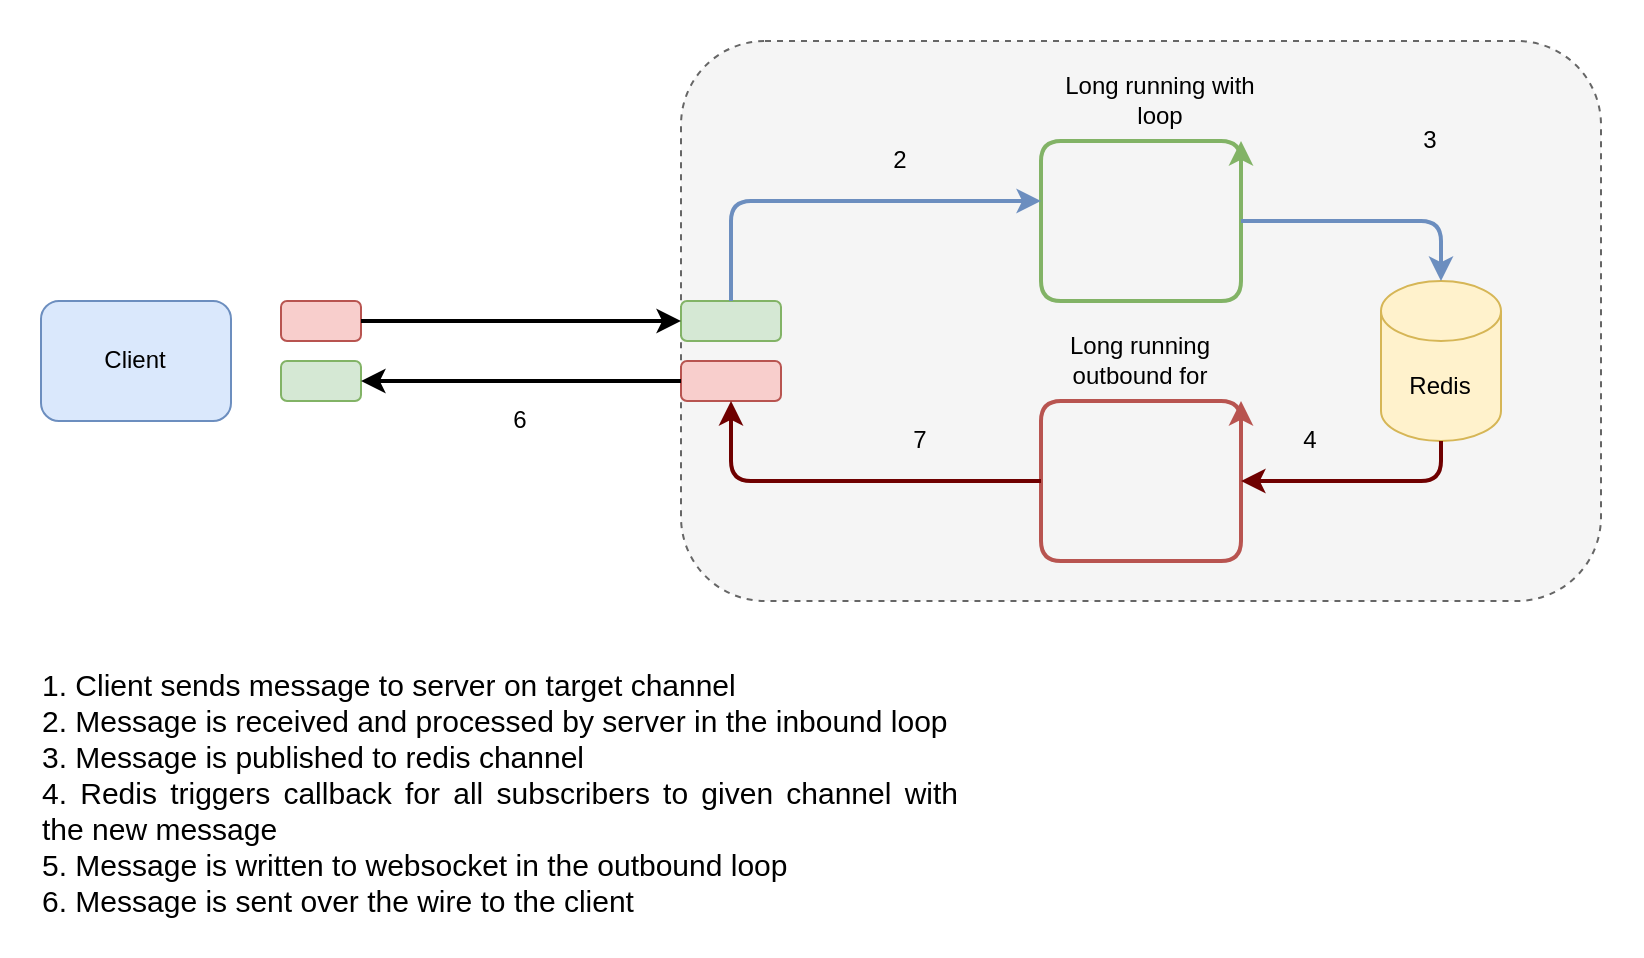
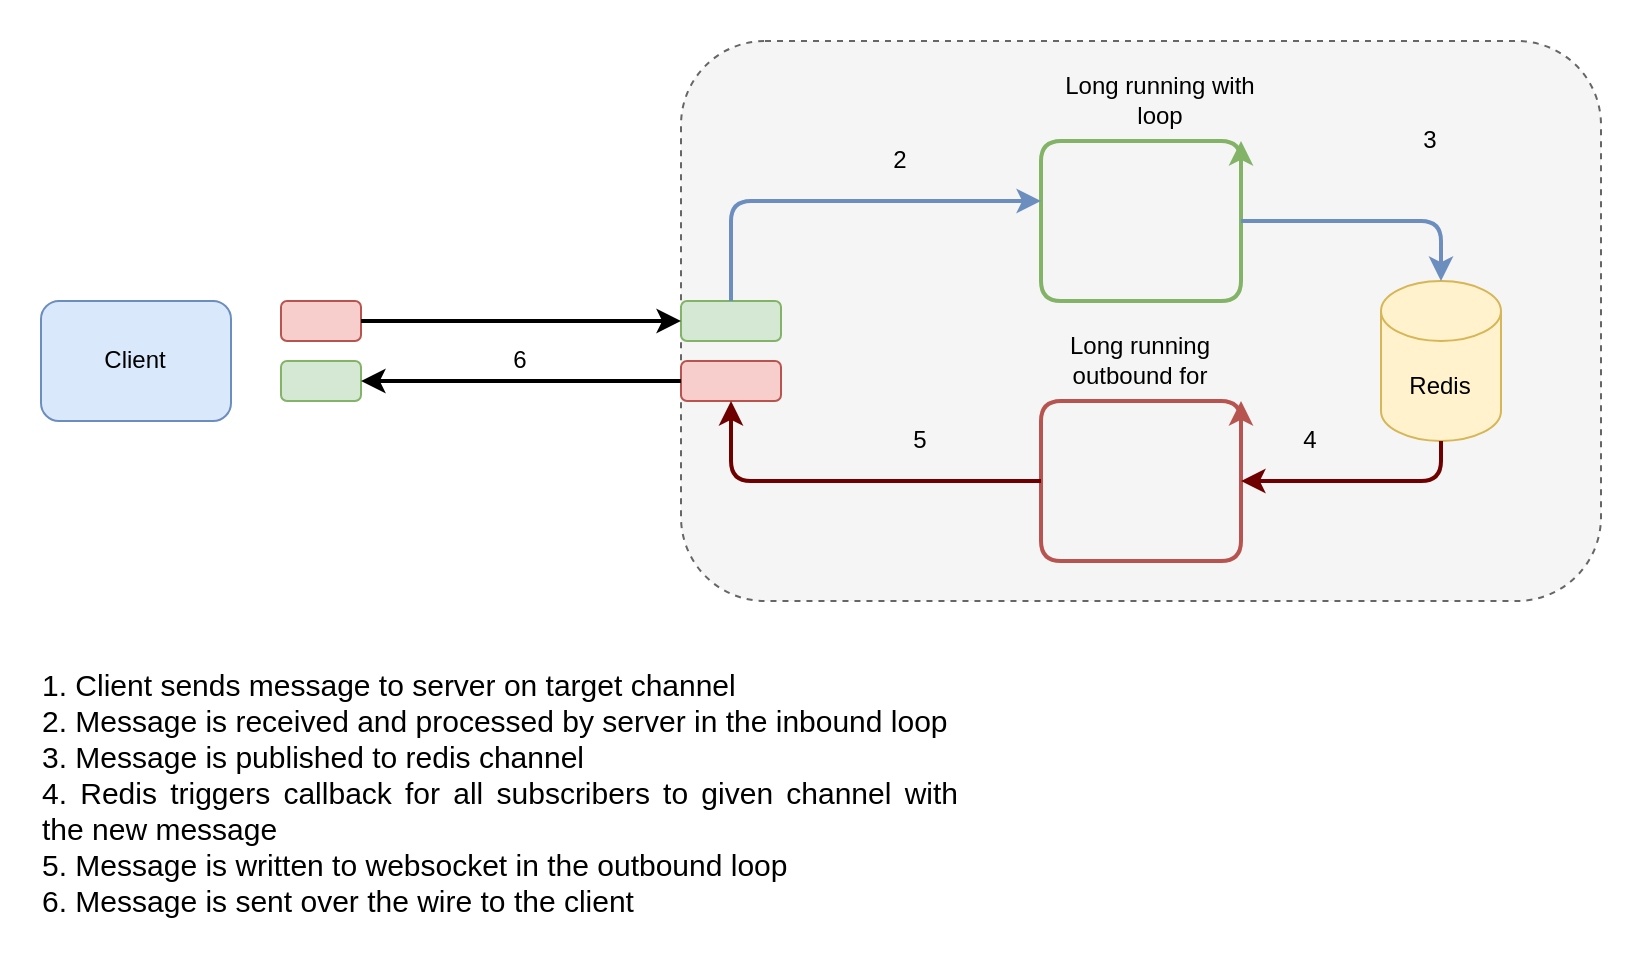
node "6": moved (521, 421) -> (521, 361)
node "7": label "7" -> "5"
